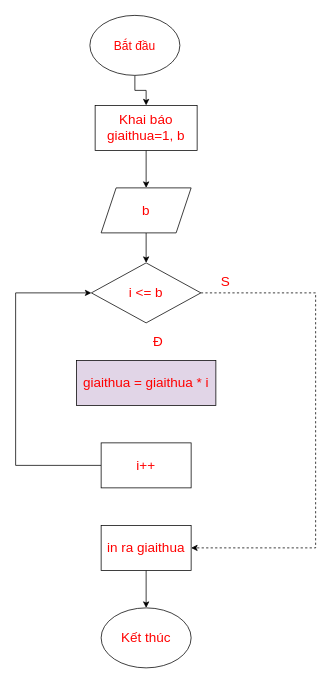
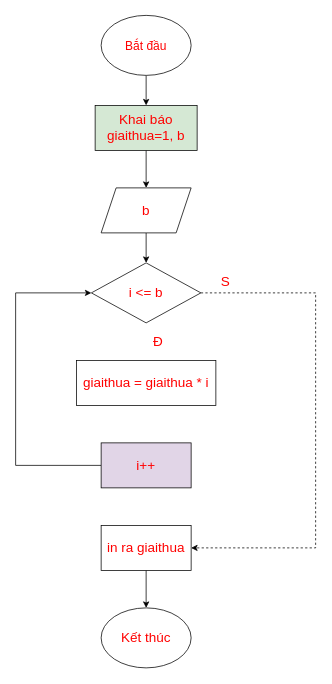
node "Bắt đầu": moved (135, 45) -> (146, 45)
node "Khai báo giaithua=1, b": fillcolor #ffffff -> #d5e8d4
node "giaithua = giaithua * i": fillcolor #e1d5e7 -> #ffffff
node "i++": fillcolor #ffffff -> #e1d5e7
